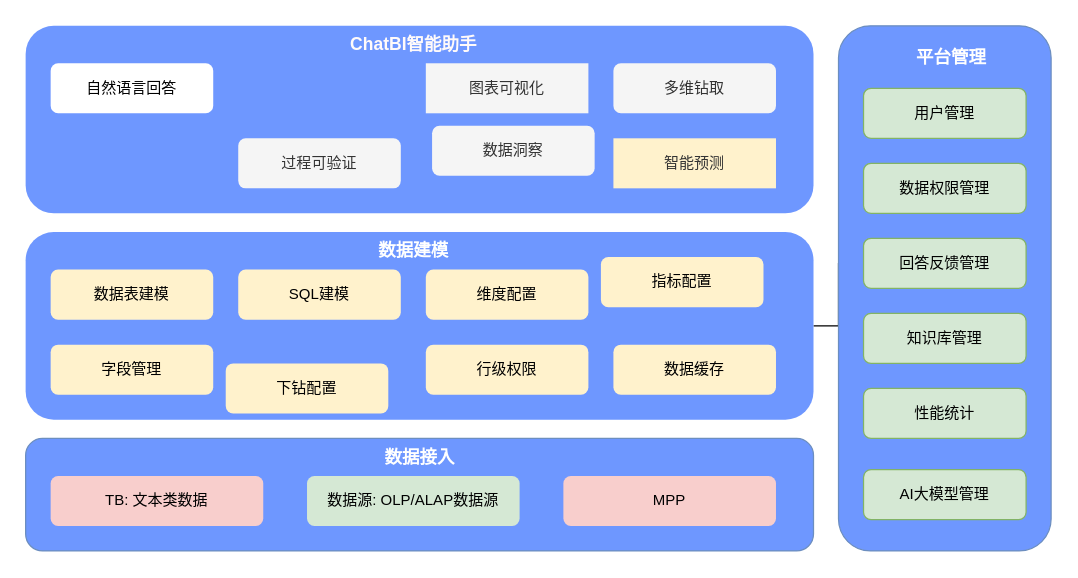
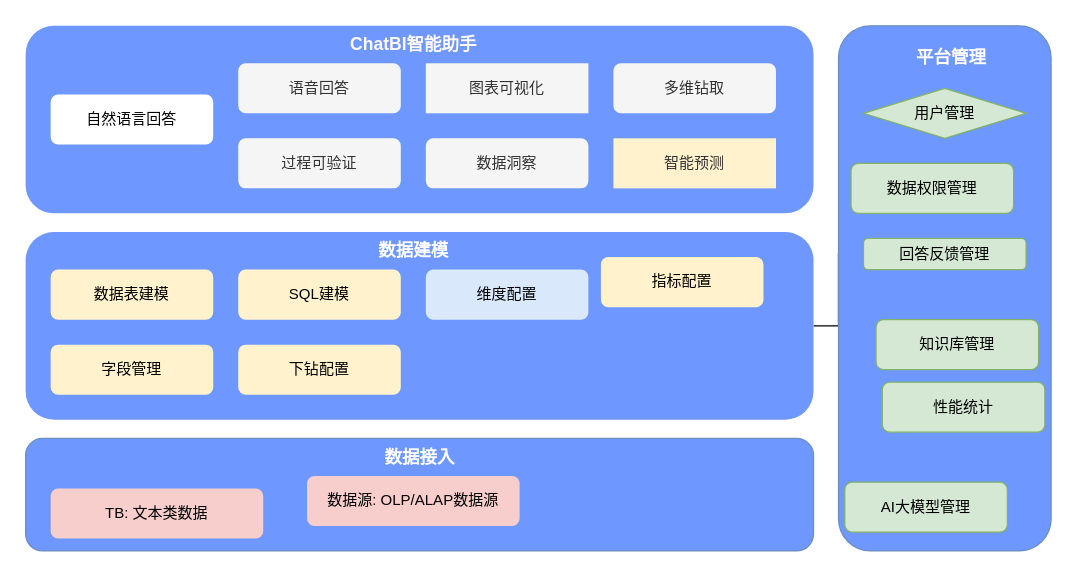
node "自然语言回答": moved (132, 88) -> (132, 119)
node "语音回答": added
node "用户管理": shape rounded rectangle -> diamond
node "数据洞察": moved (513, 151) -> (507, 163)
node "数据权限管理": moved (944, 188) -> (932, 188)
node "回答反馈管理": size 163x50 -> 163x31
node "维度配置": fillcolor #fff2cc -> #dae8fc
node "知识库管理": moved (944, 338) -> (957, 344)
node "行级权限": removed
node "数据缓存": removed
node "下钻配置": moved (307, 388) -> (319, 369)
node "性能统计": moved (944, 413) -> (963, 407)
node "AI大模型管理": moved (944, 494) -> (926, 507)
node "TB: 文本类数据": moved (157, 501) -> (157, 513)
node "数据源: OLP/ALAP数据源": fillcolor #d5e8d4 -> #f8cecc
node "MPP": removed
